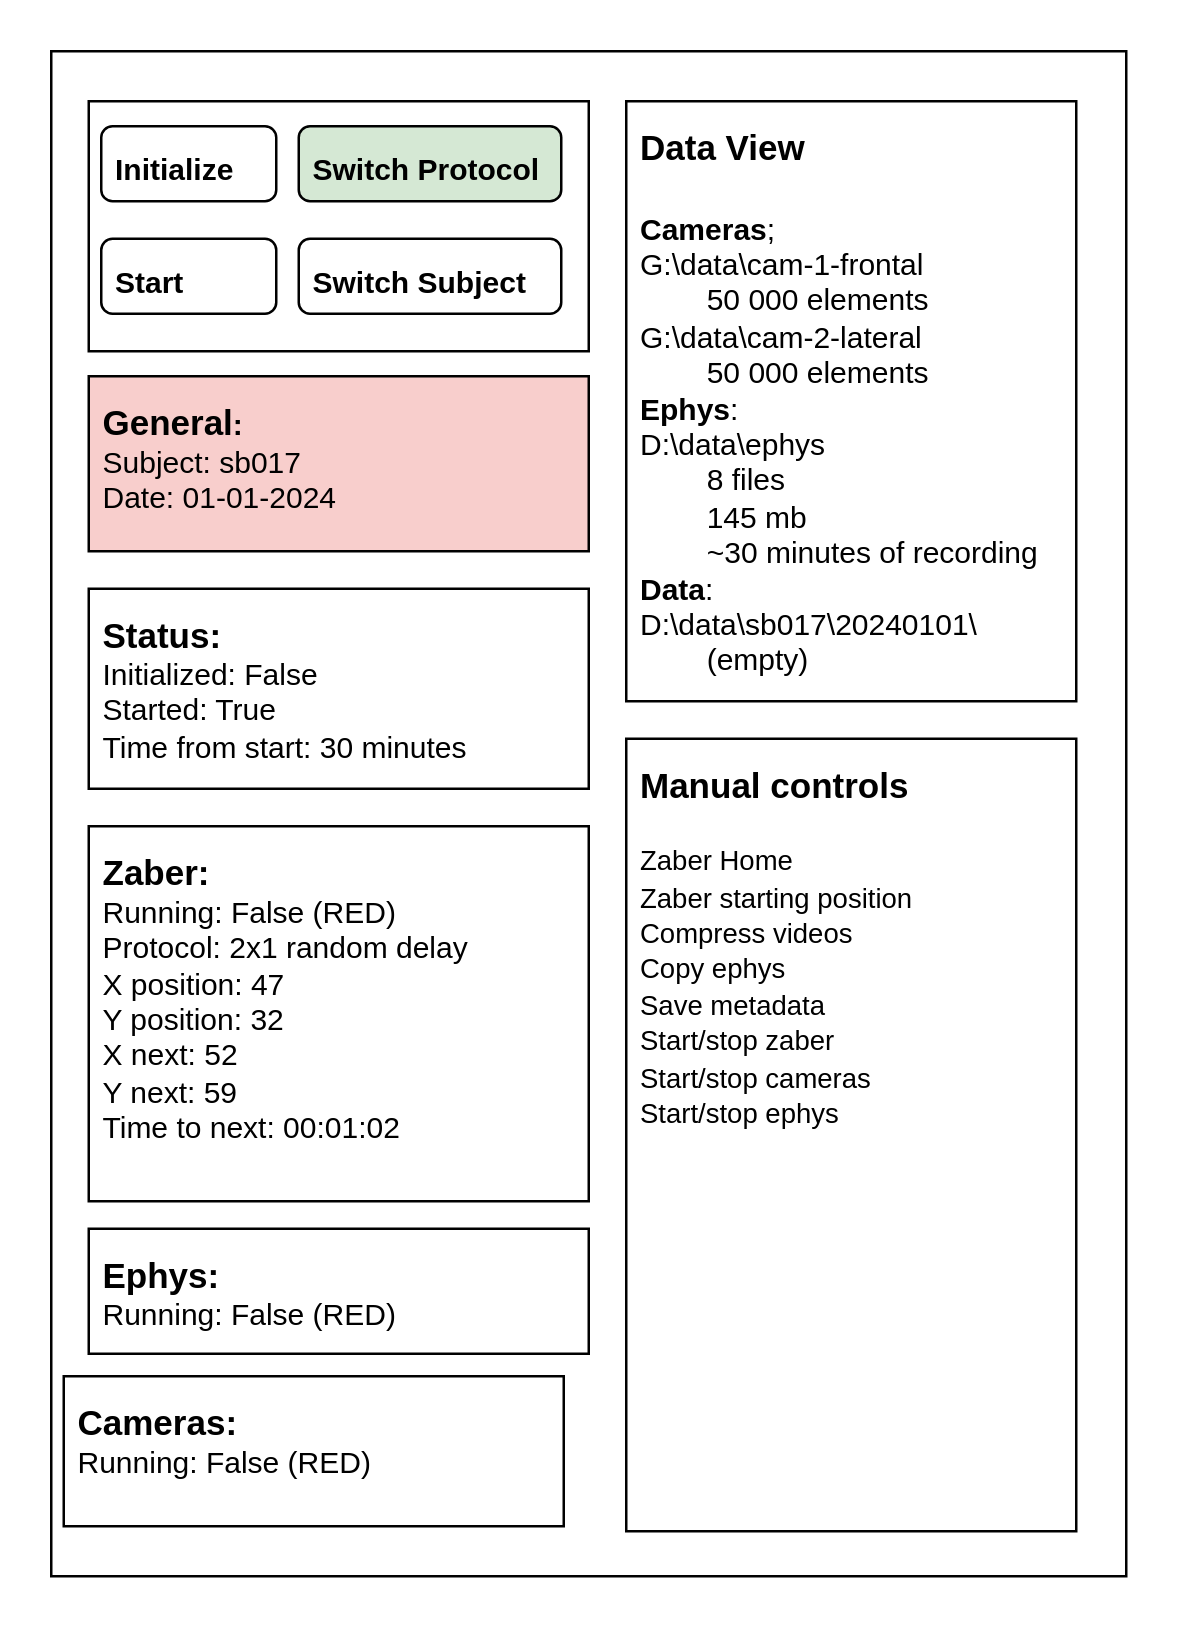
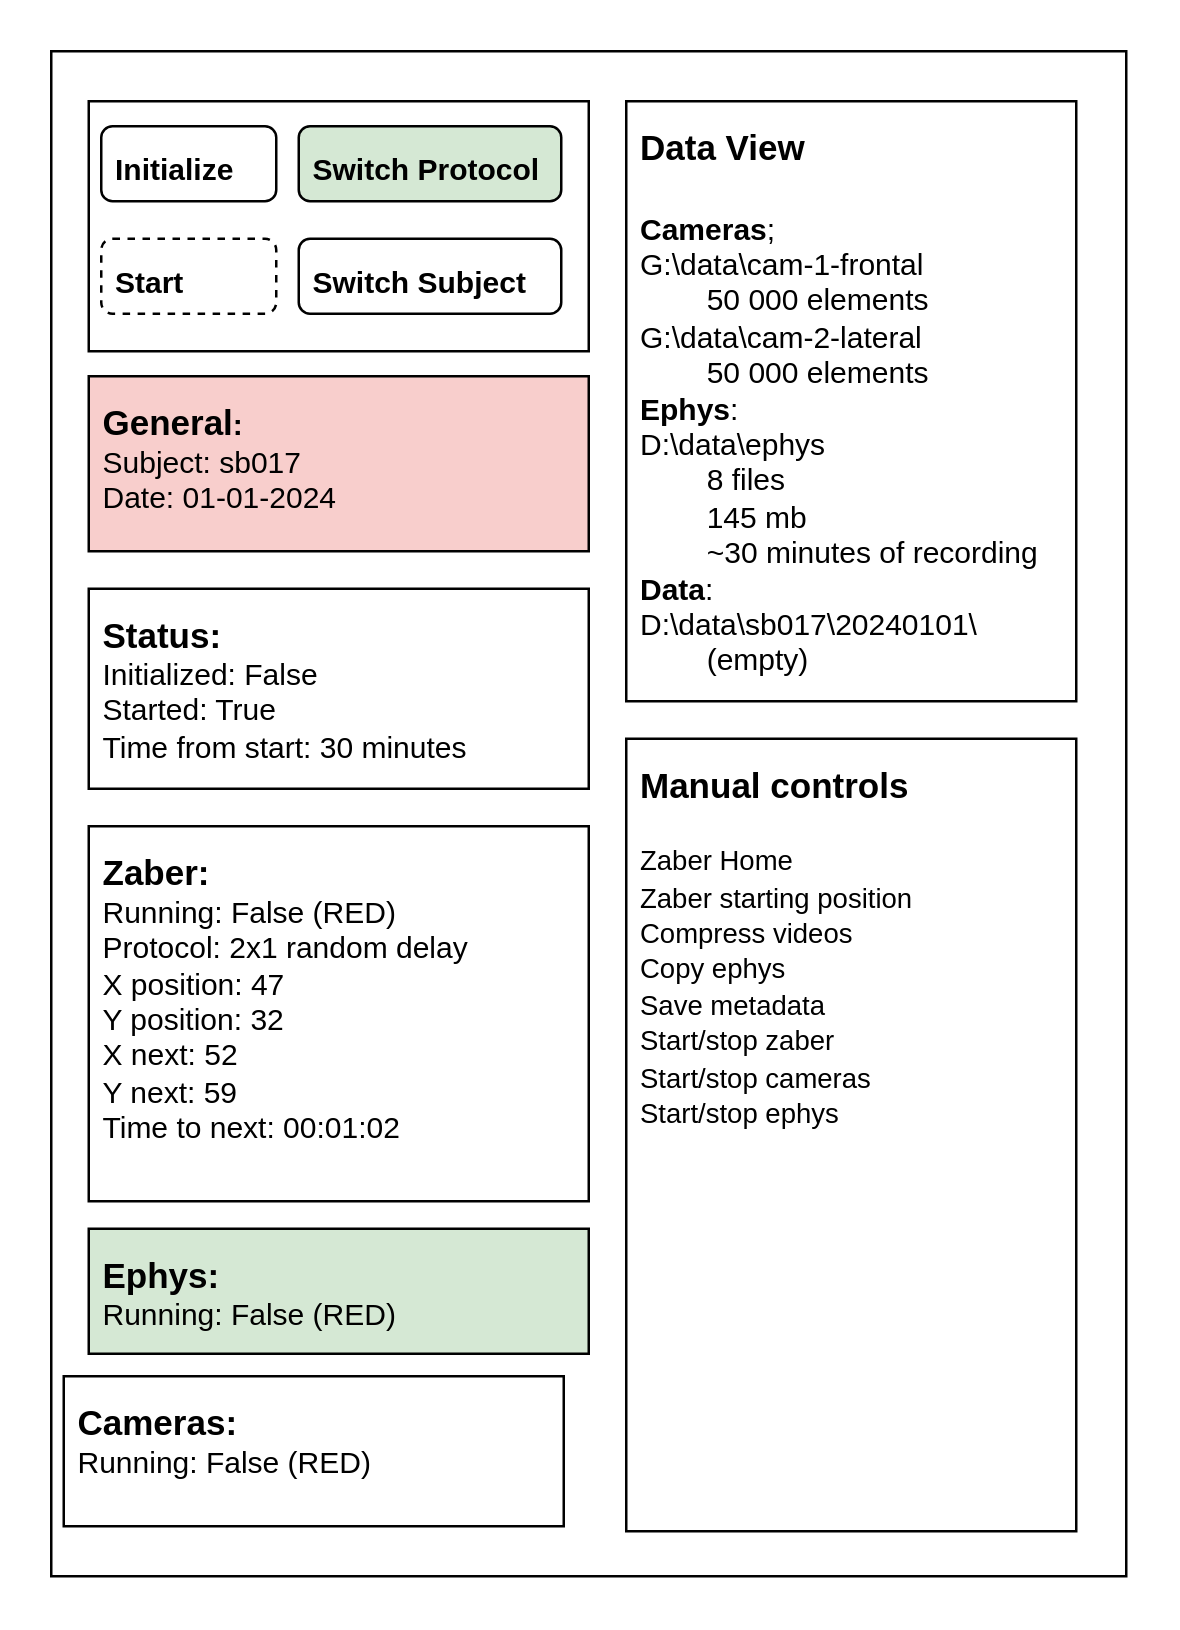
node "Start": style solid -> dashed
node "Ephys: Running: False (RED)": fillcolor #ffffff -> #d5e8d4
